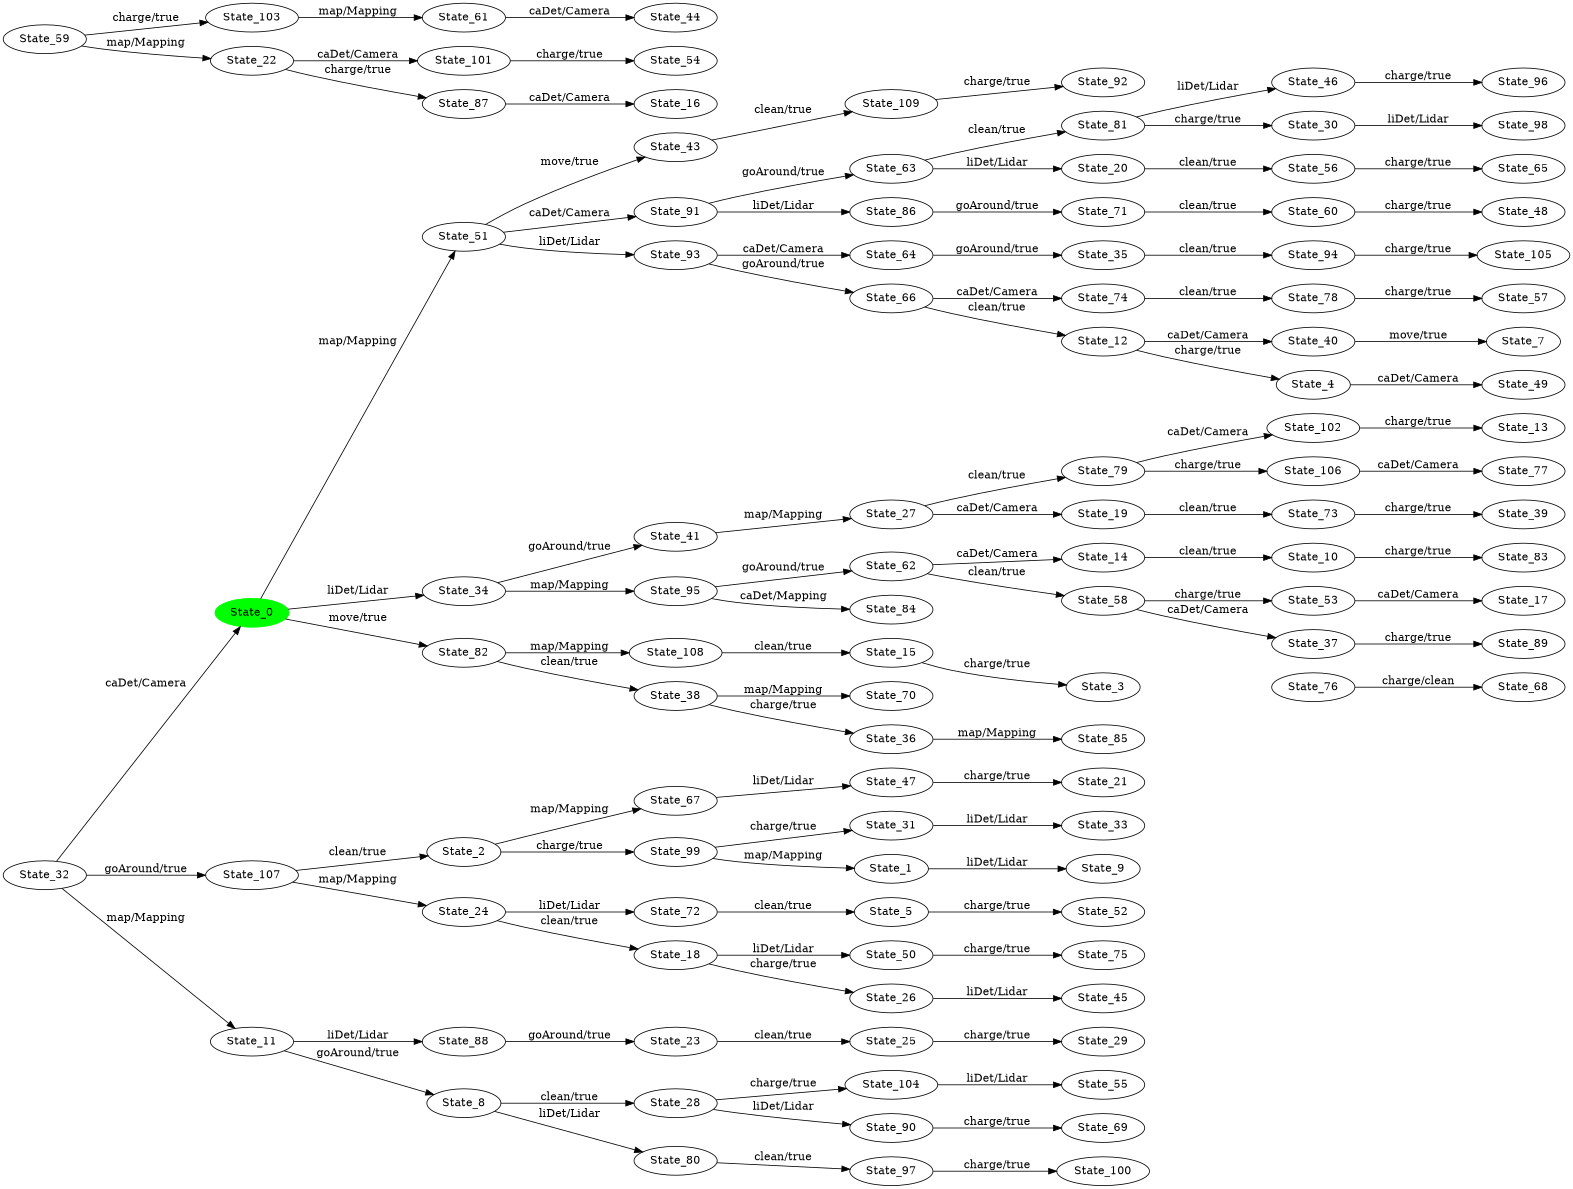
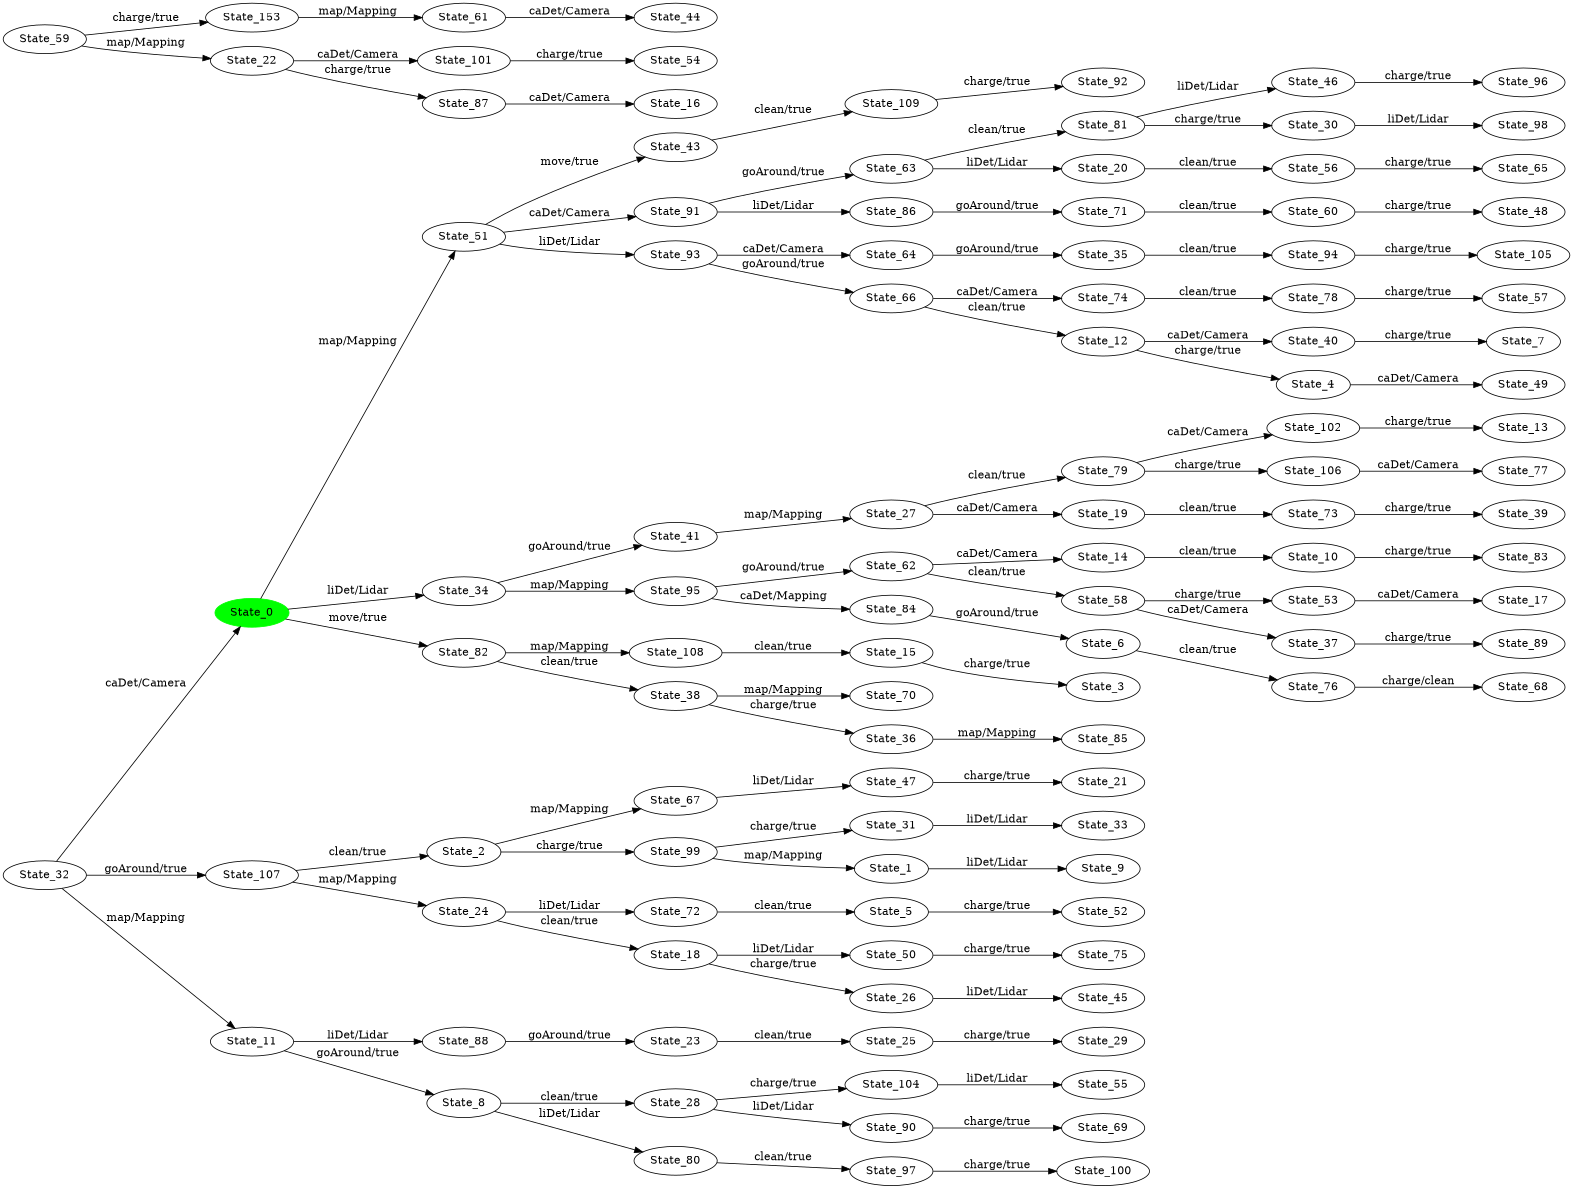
node "State_103": label "State_103" -> "State_153"
edge "State_40" -> "State_7": label " move/true " -> " charge/true "
node "State_6": added
